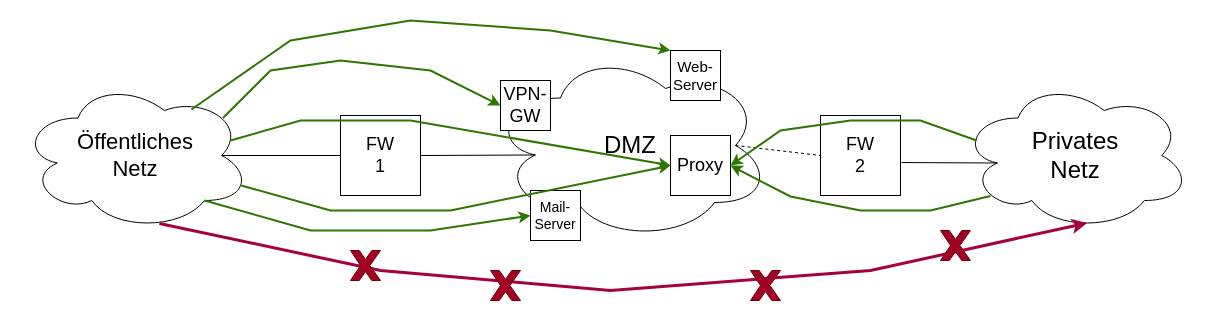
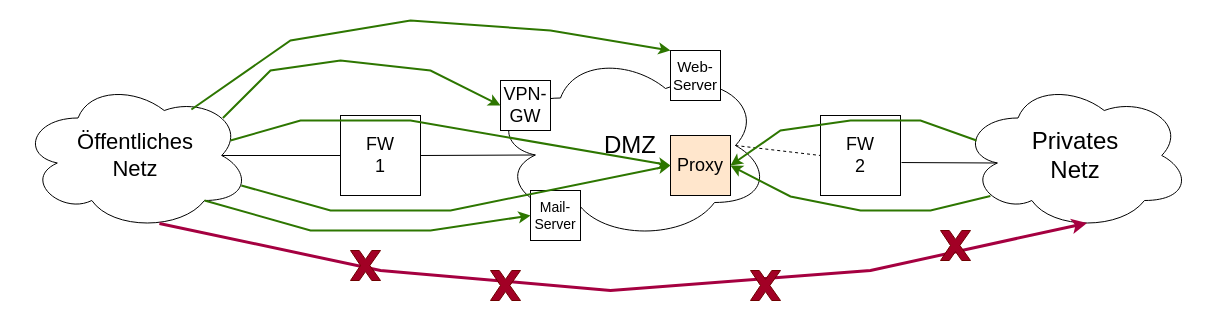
node "Proxy": fillcolor #ffffff -> #ffe6cc
